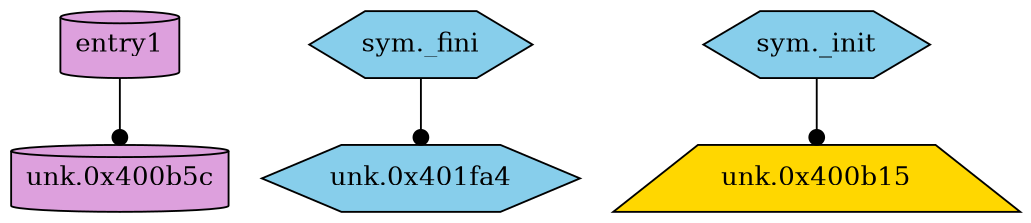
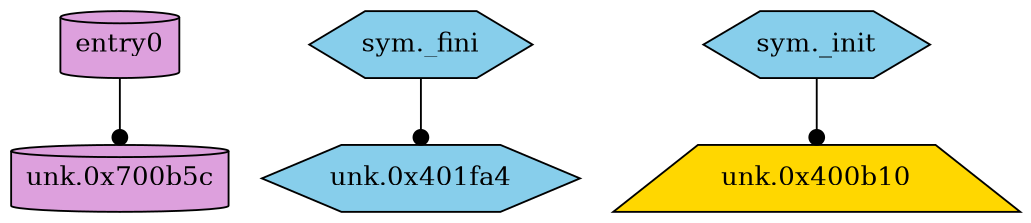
node "entry1": label "entry1" -> "entry0"
node "unk.0x400b5c": label "unk.0x400b5c" -> "unk.0x700b5c"
node "unk.0x400b15": label "unk.0x400b15" -> "unk.0x400b10"
